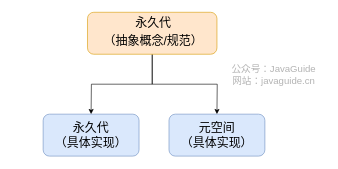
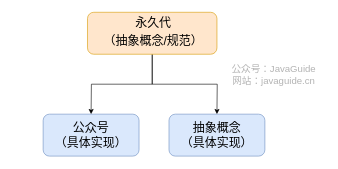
node "永久代（具体实现）": label "永久代（具体实现）" -> "公众号（具体实现）"
node "元空间（具体实现）": label "元空间（具体实现）" -> "抽象概念（具体实现）"
